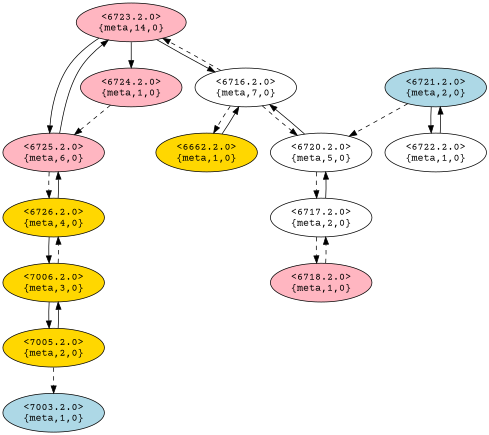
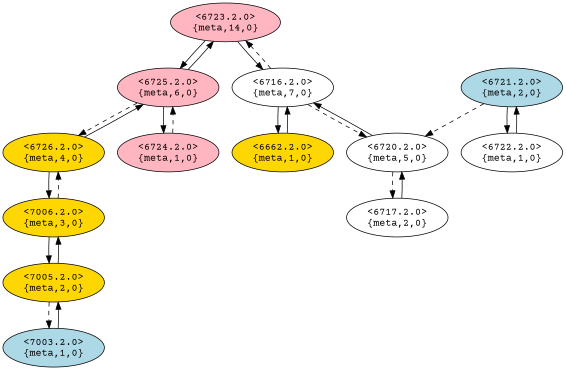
edge "<6723.2.0> {meta,14,0}" -> "<6724.2.0> {meta,1,0}": now "<6725.2.0> {meta,6,0}" -> "<6724.2.0> {meta,1,0}"
edge "<6716.2.0> {meta,7,0}" -> "<6662.2.0> {meta,1,0}": style dashed -> solid
node "<6718.2.0> {meta,1,0}": removed
edge "<7003.2.0> {meta,1,0}" -> "<7005.2.0> {meta,2,0}": added
